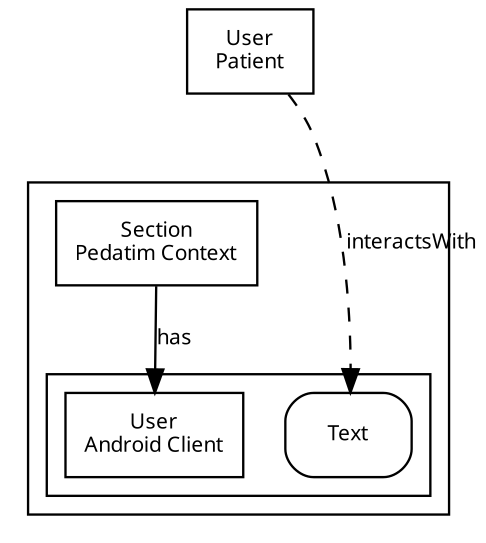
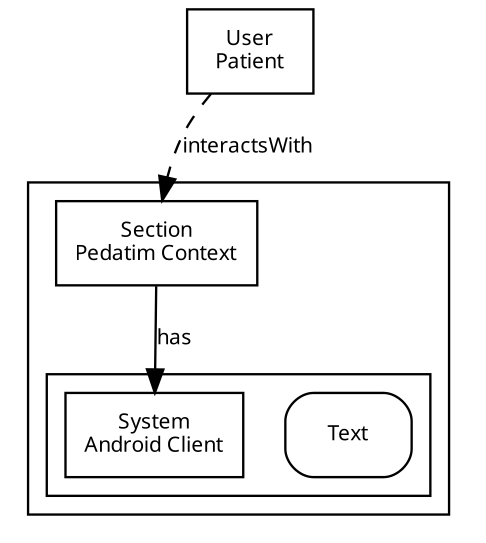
edge "User Patient" -> "Text": now "User Patient" -> "Section Pedatim Context"
node "User Android Client": label "User Android Client" -> "System Android Client"
